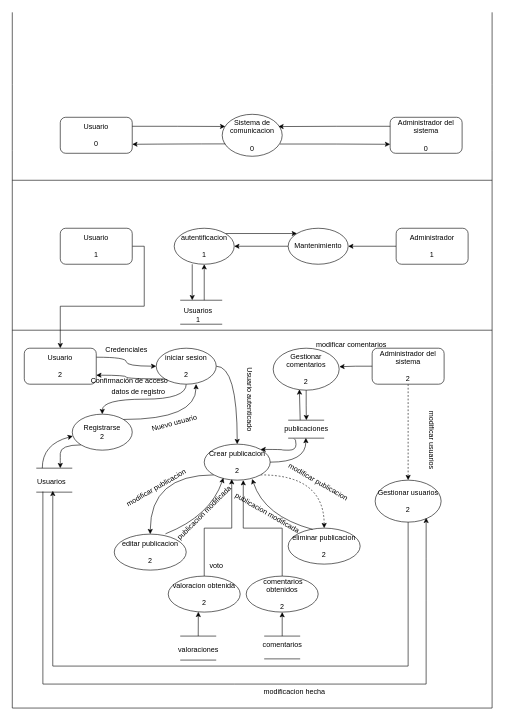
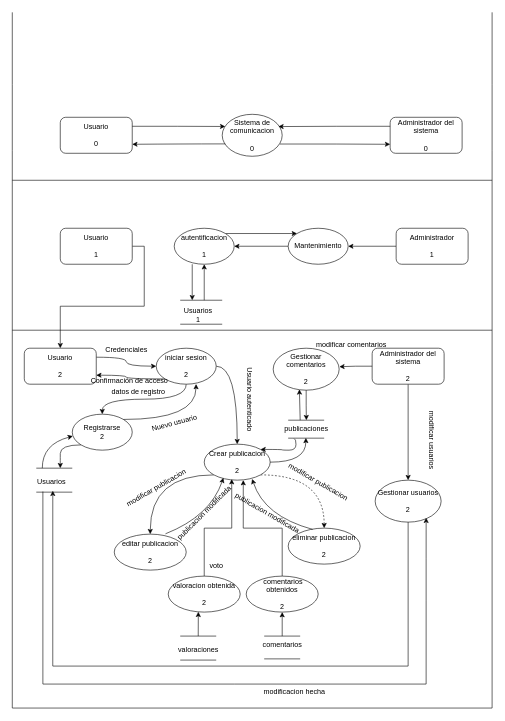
edge "Administrador del sistema 2" -> "Gestionar usuarios 2": style dashed -> solid
